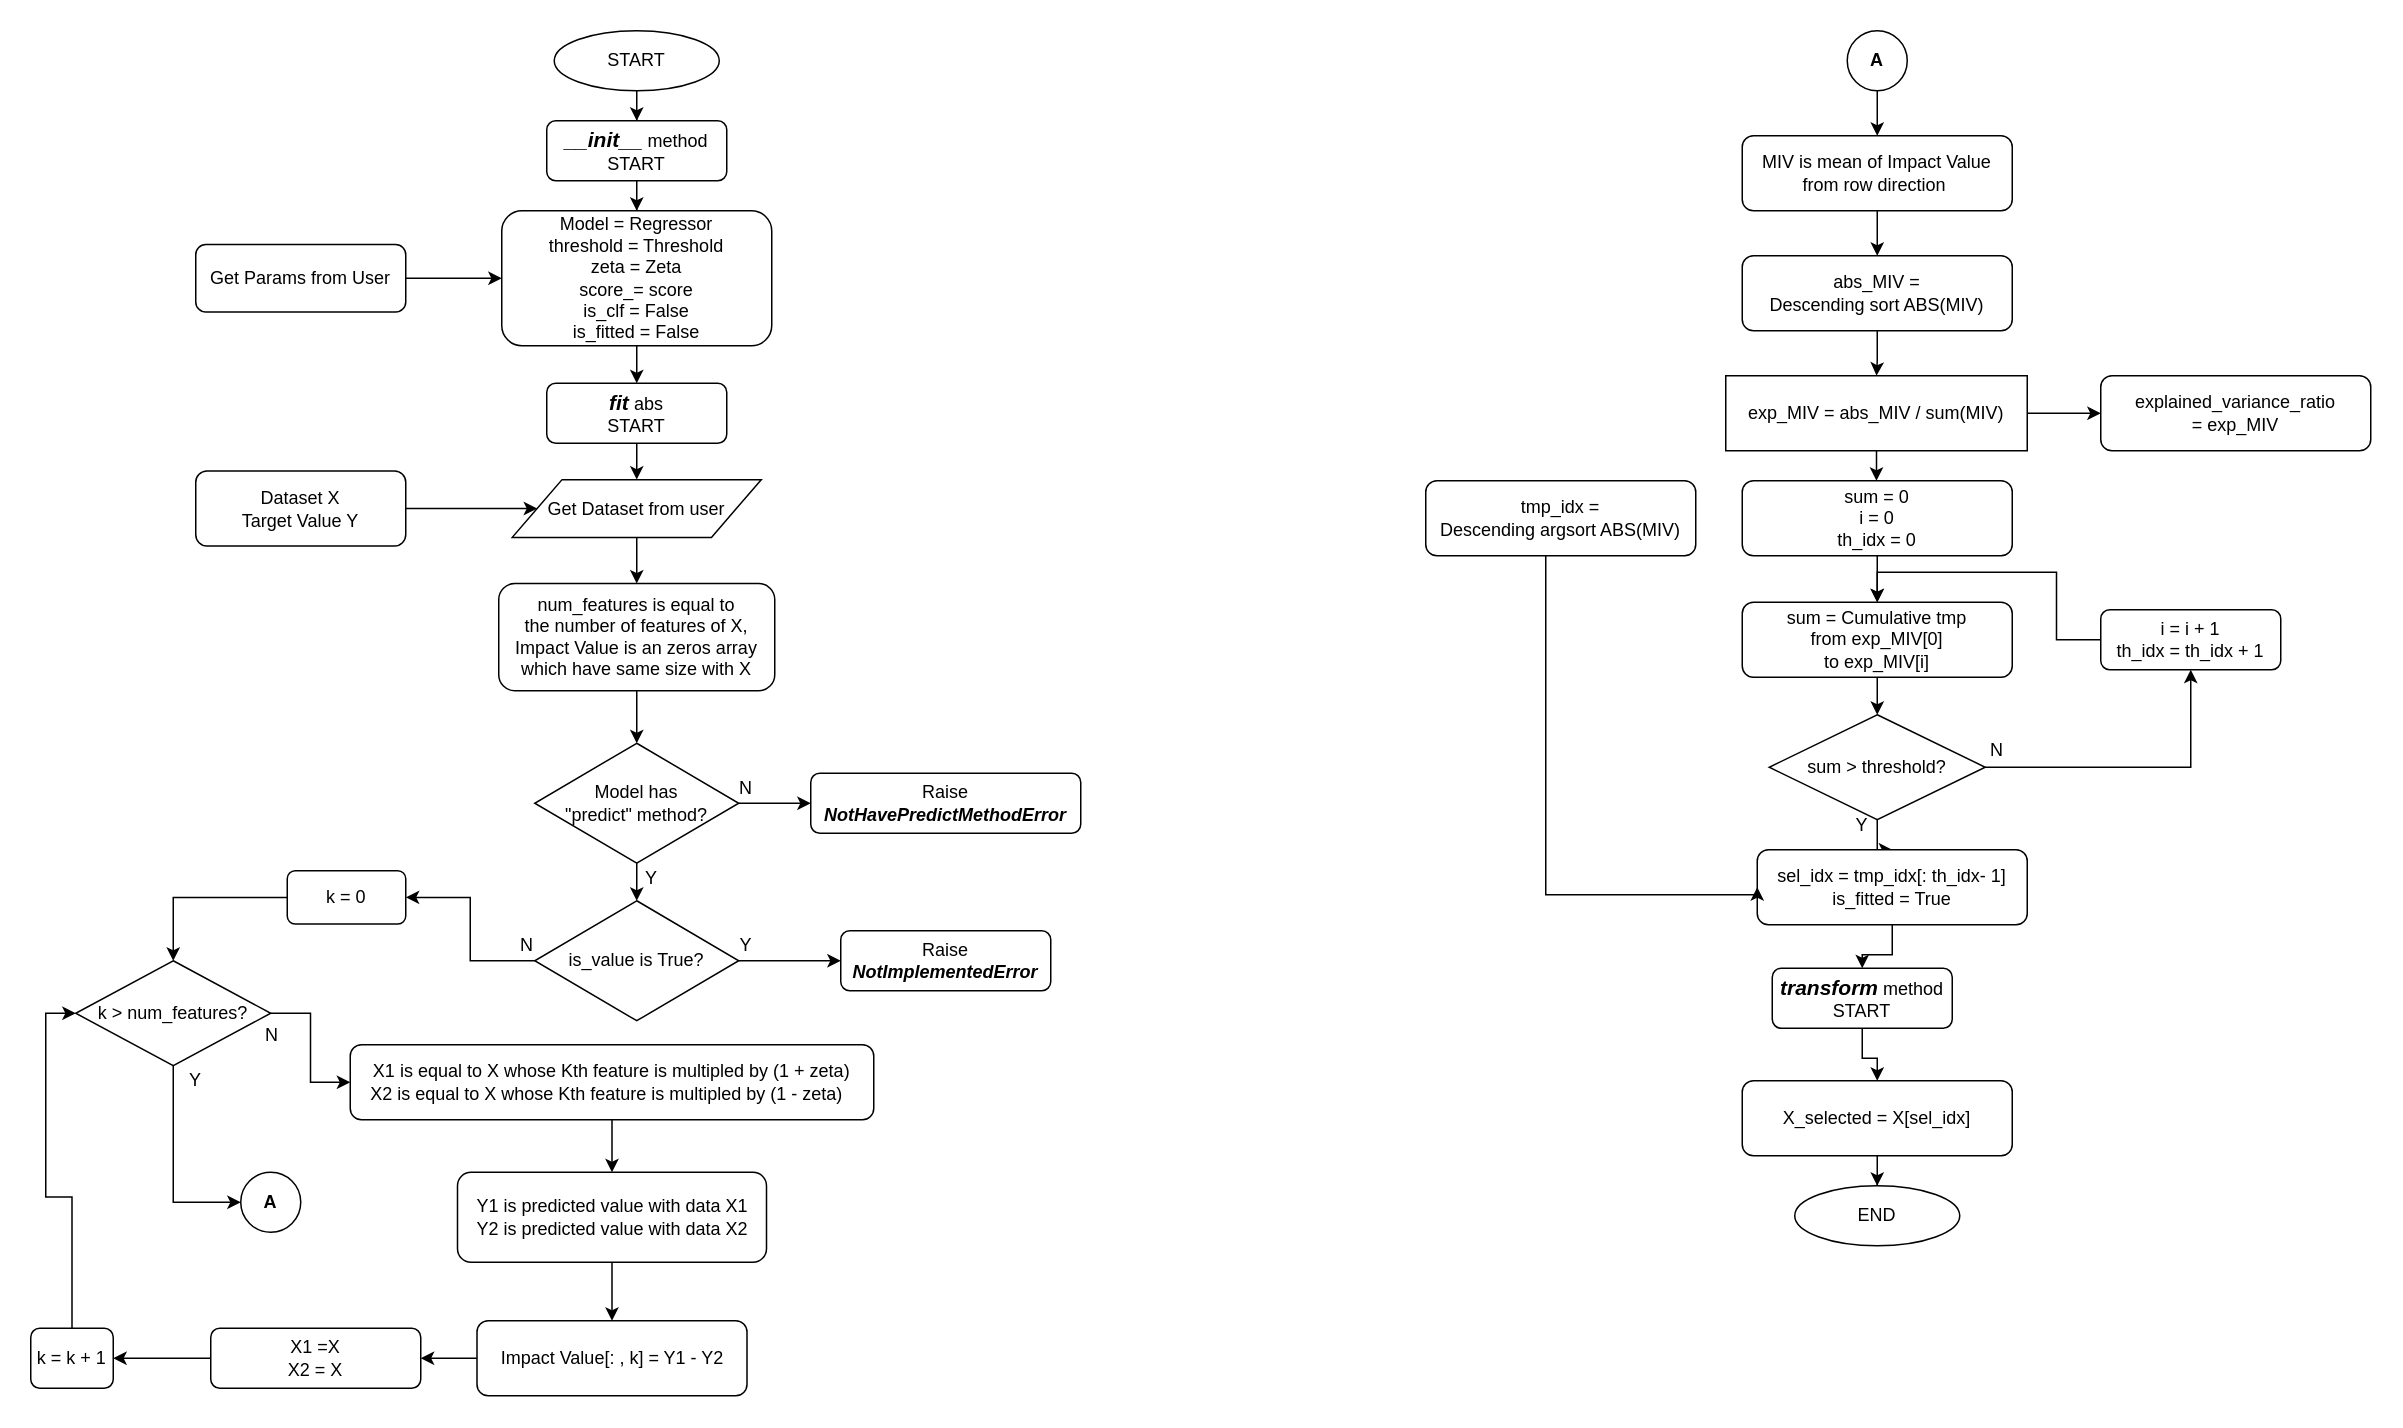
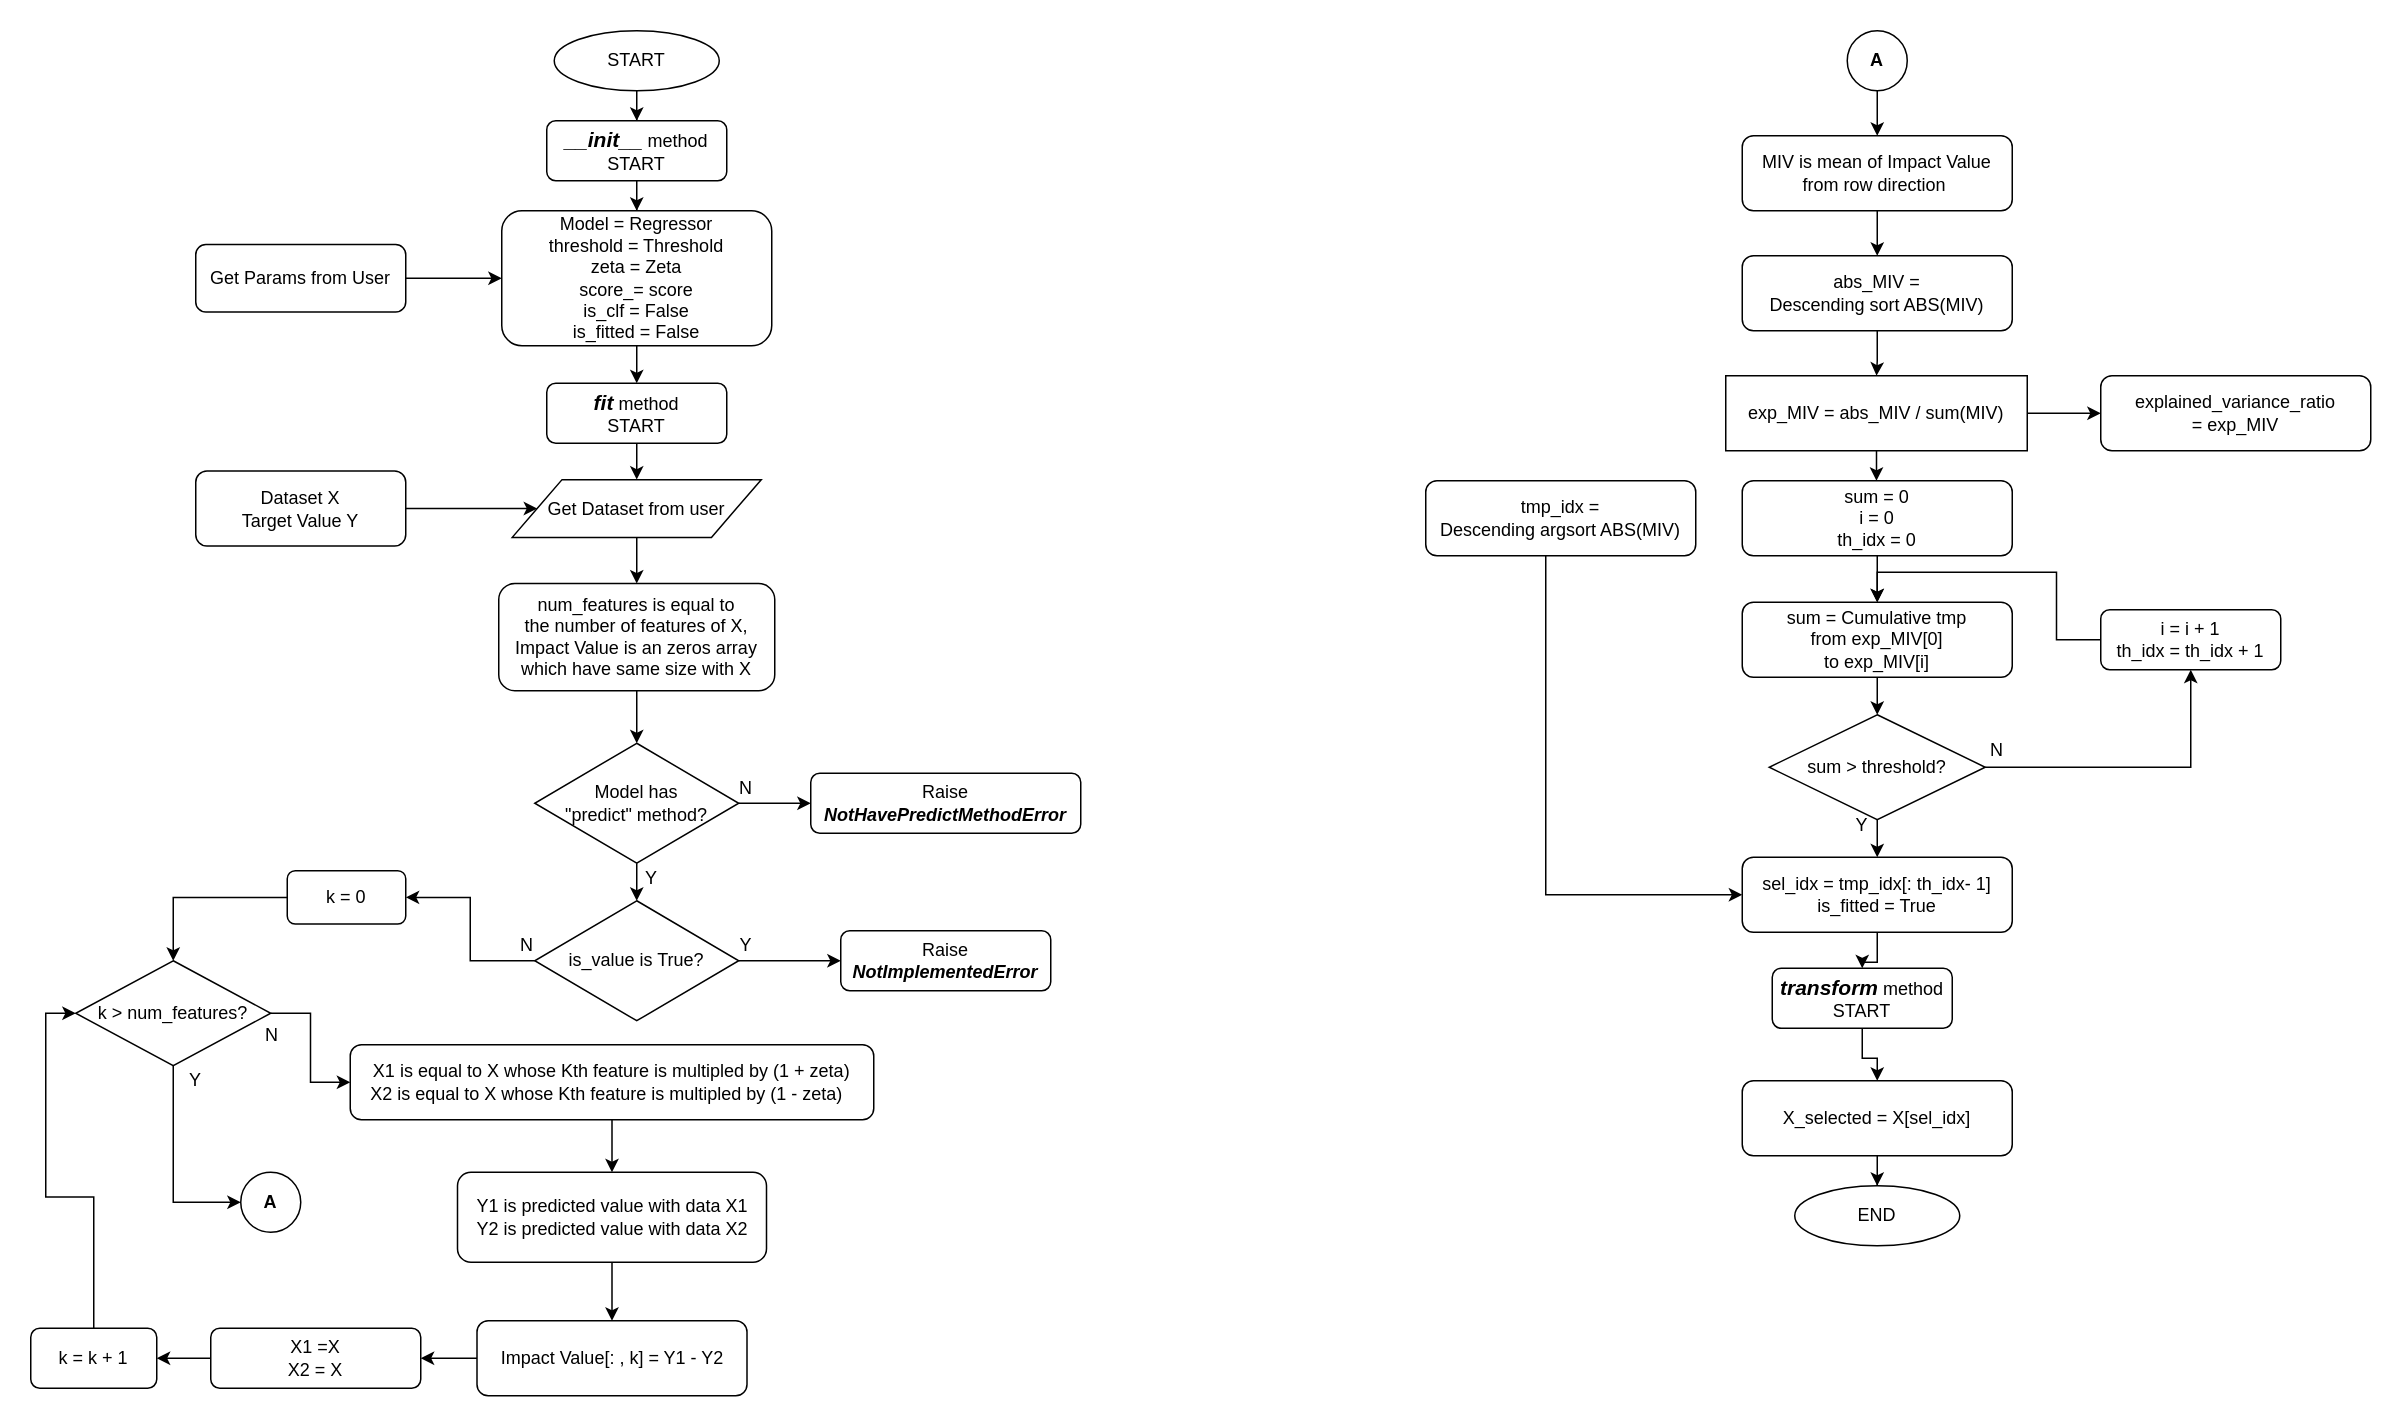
node "fit abs START": label "fit abs START" -> "fit method START"
node "sel_idx = tmp_idx[: th_idx- 1] is_fitted = True": moved (1892, 887) -> (1877, 895)
node "k = k + 1": size 83x60 -> 126x60
